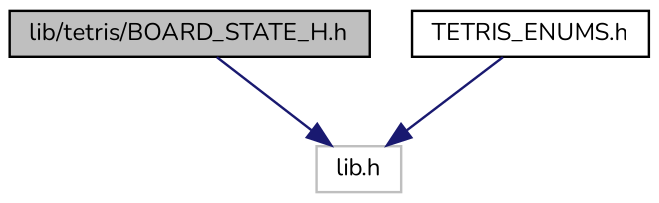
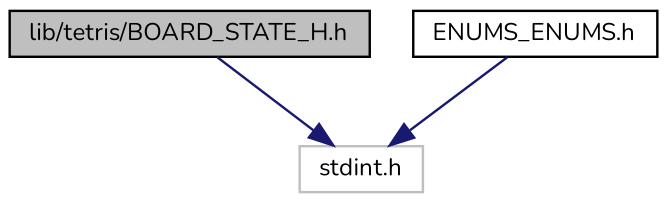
node "TETRIS_ENUMS.h": label "TETRIS_ENUMS.h" -> "ENUMS_ENUMS.h"
node "lib.h": label "lib.h" -> "stdint.h"
